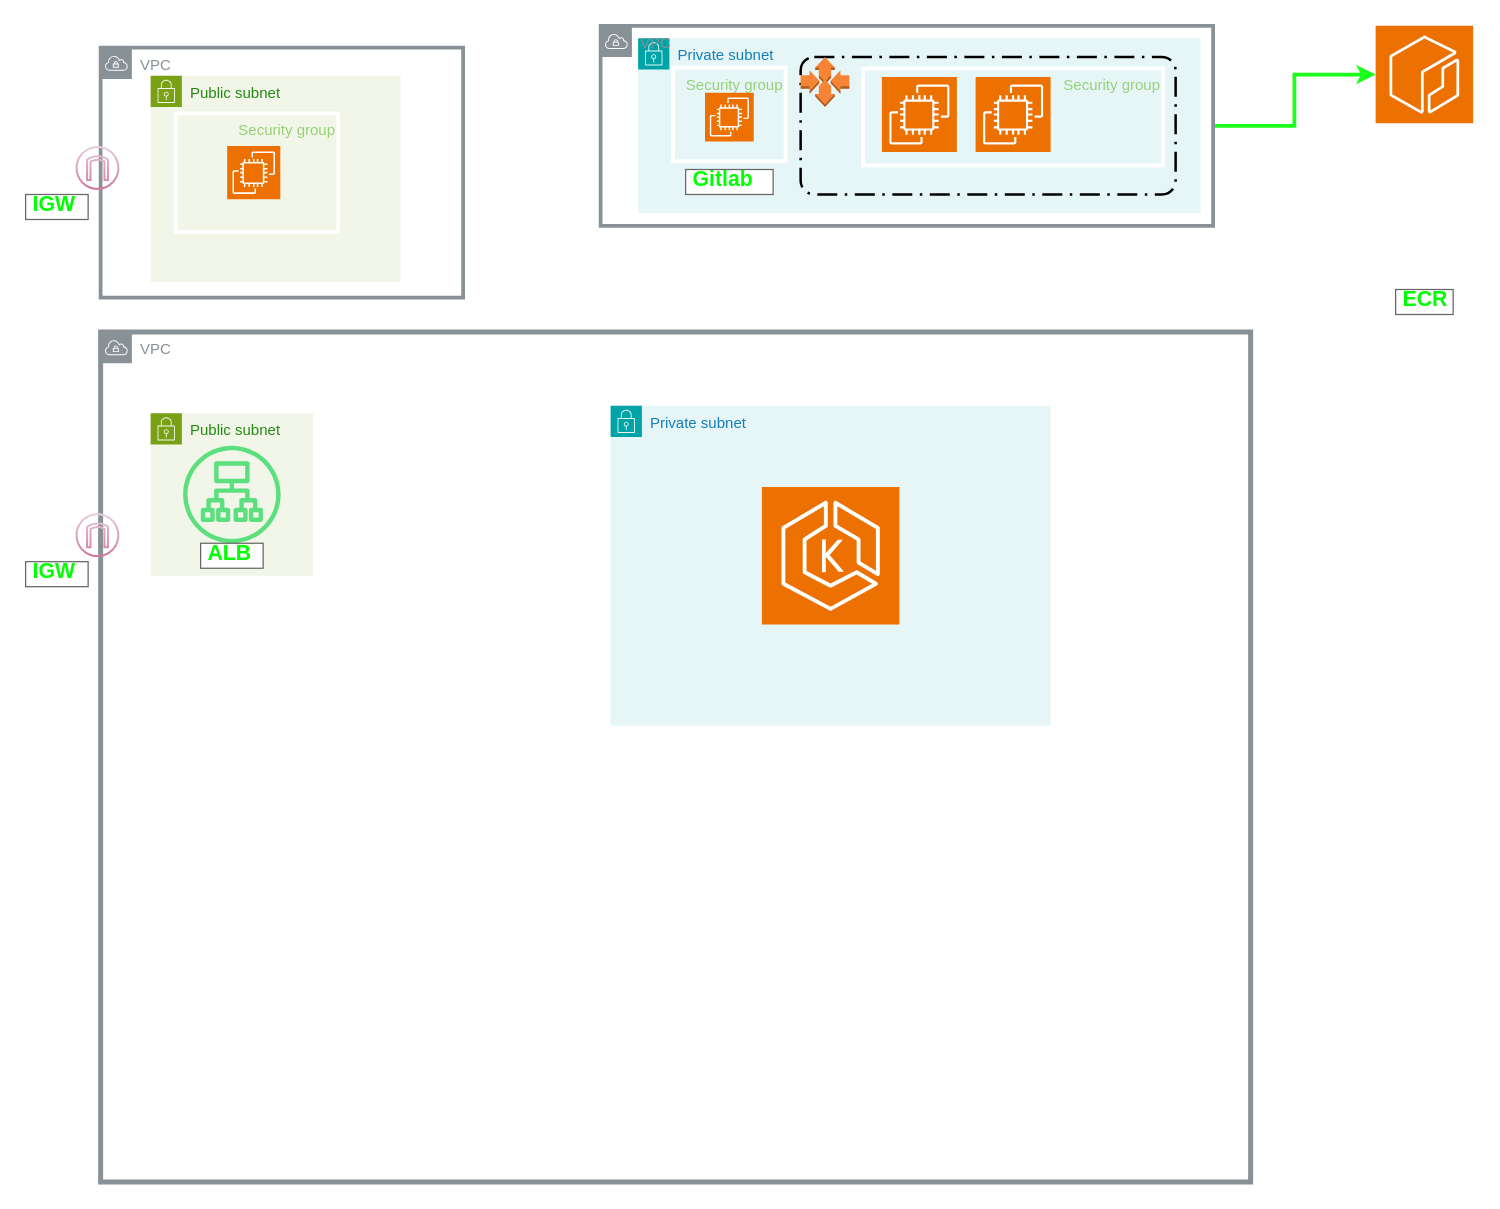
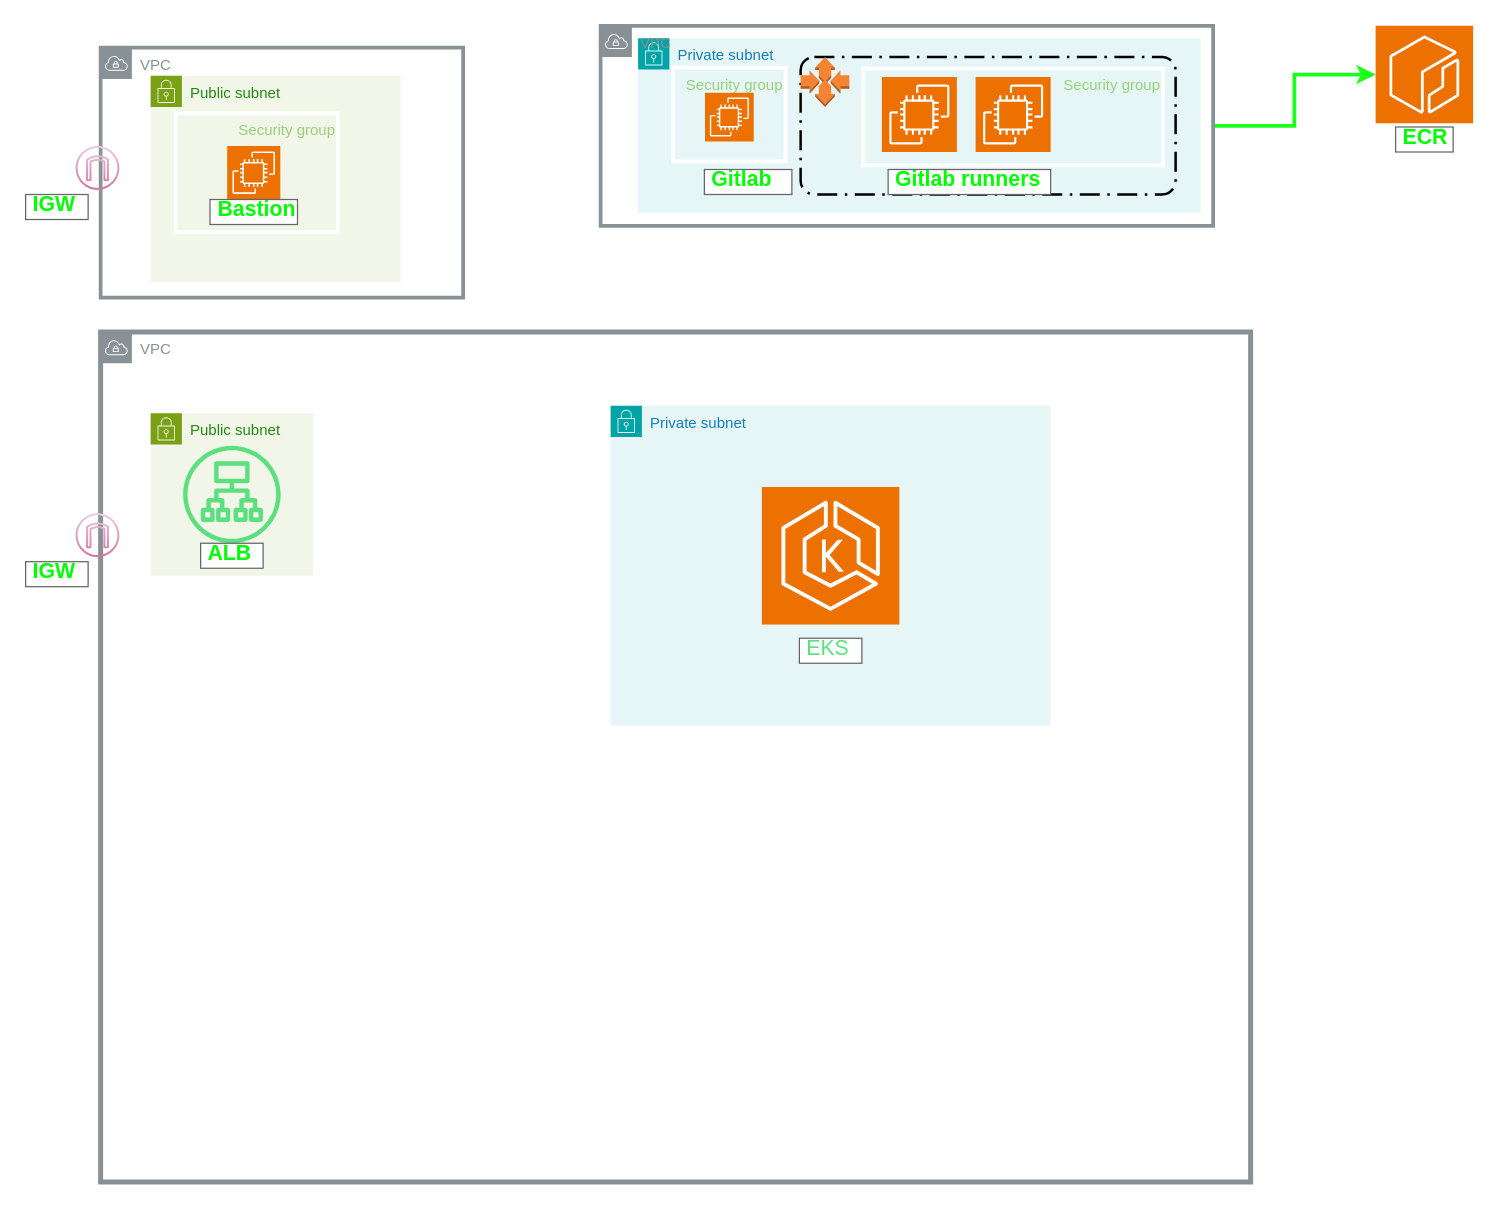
node "Gitlab": moved (729, 182) -> (748, 182)
node "Gitlab runners": added
node "Bastion": added
node "ECR": moved (1424, 302) -> (1424, 139)
node "EKS": added
